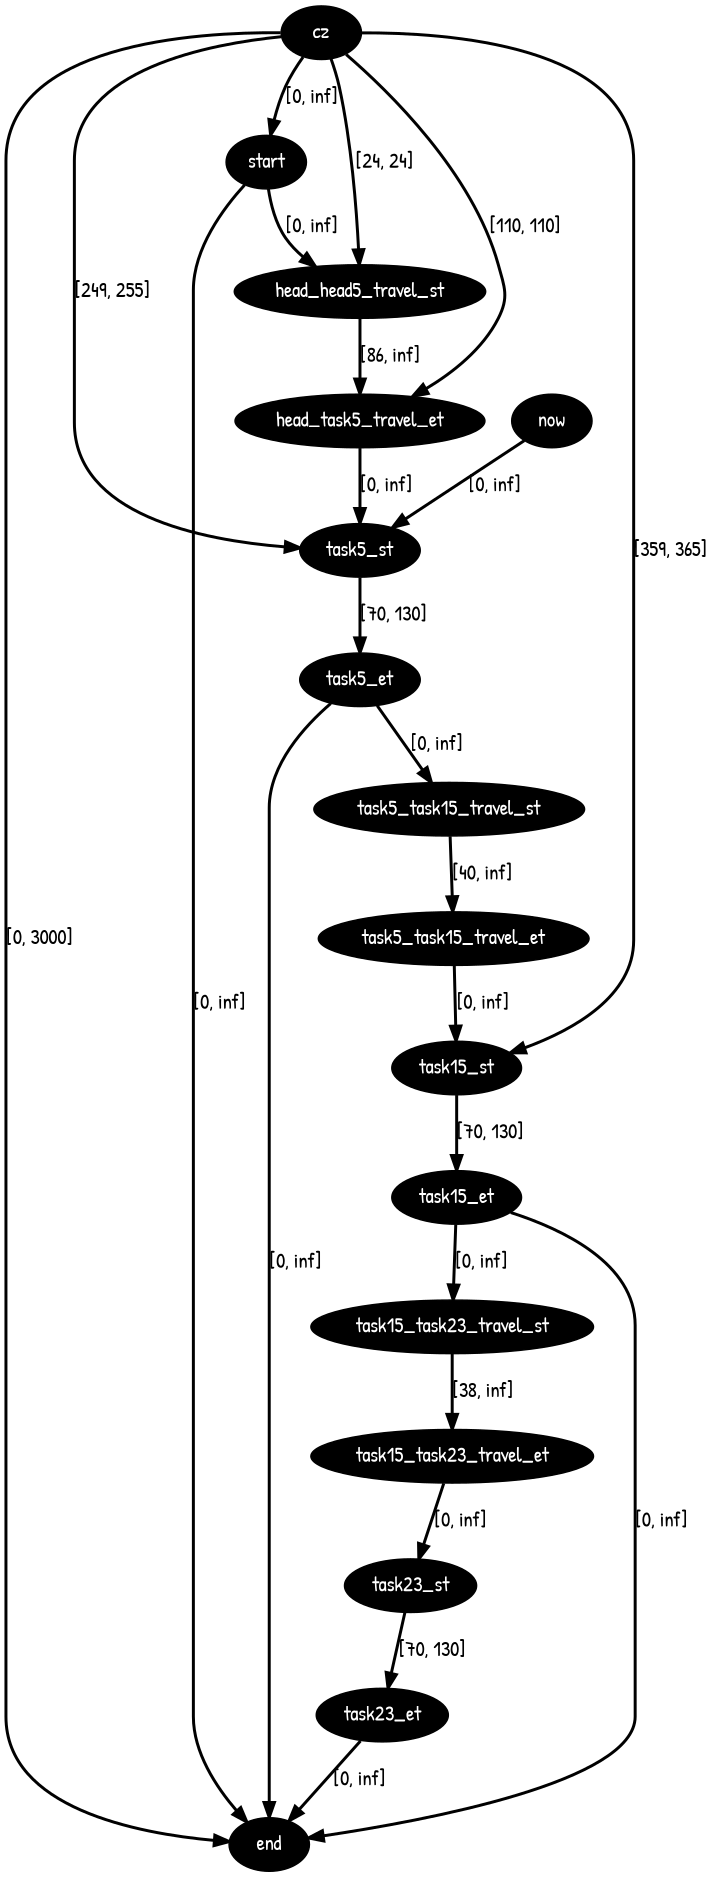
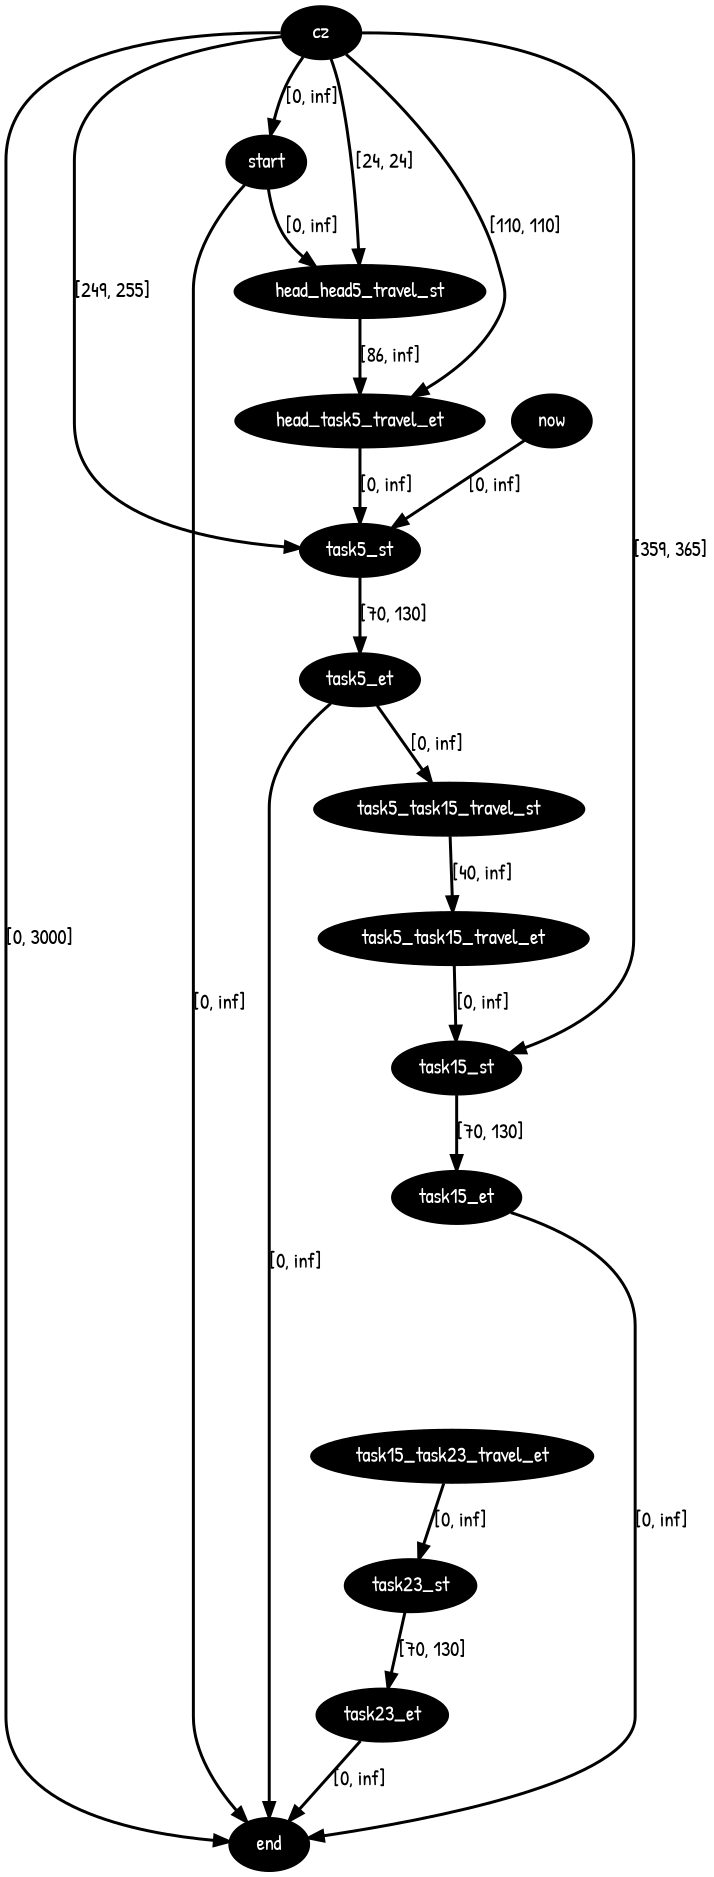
node "task15_task23_travel_st": removed
